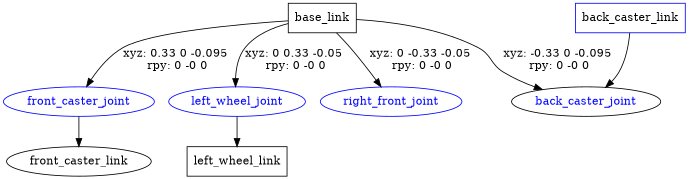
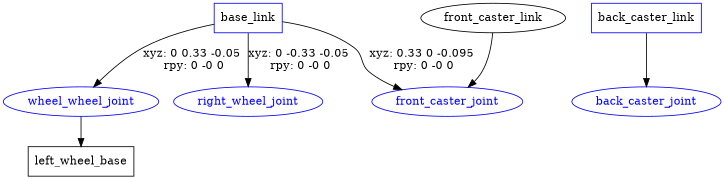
node "base_link": color black -> blue
edge "base_link" -> "back_caster_joint": removed, label "xyz: -0.33 0 -0.095 rpy: 0 -0 0"
node "left_wheel_joint": label "left_wheel_joint" -> "wheel_wheel_joint"
node "right_front_joint": label "right_front_joint" -> "right_wheel_joint"
node "back_caster_joint": color black -> blue
edge "front_caster_joint" -> "front_caster_link": reversed
node "left_wheel_link": label "left_wheel_link" -> "left_wheel_base"
